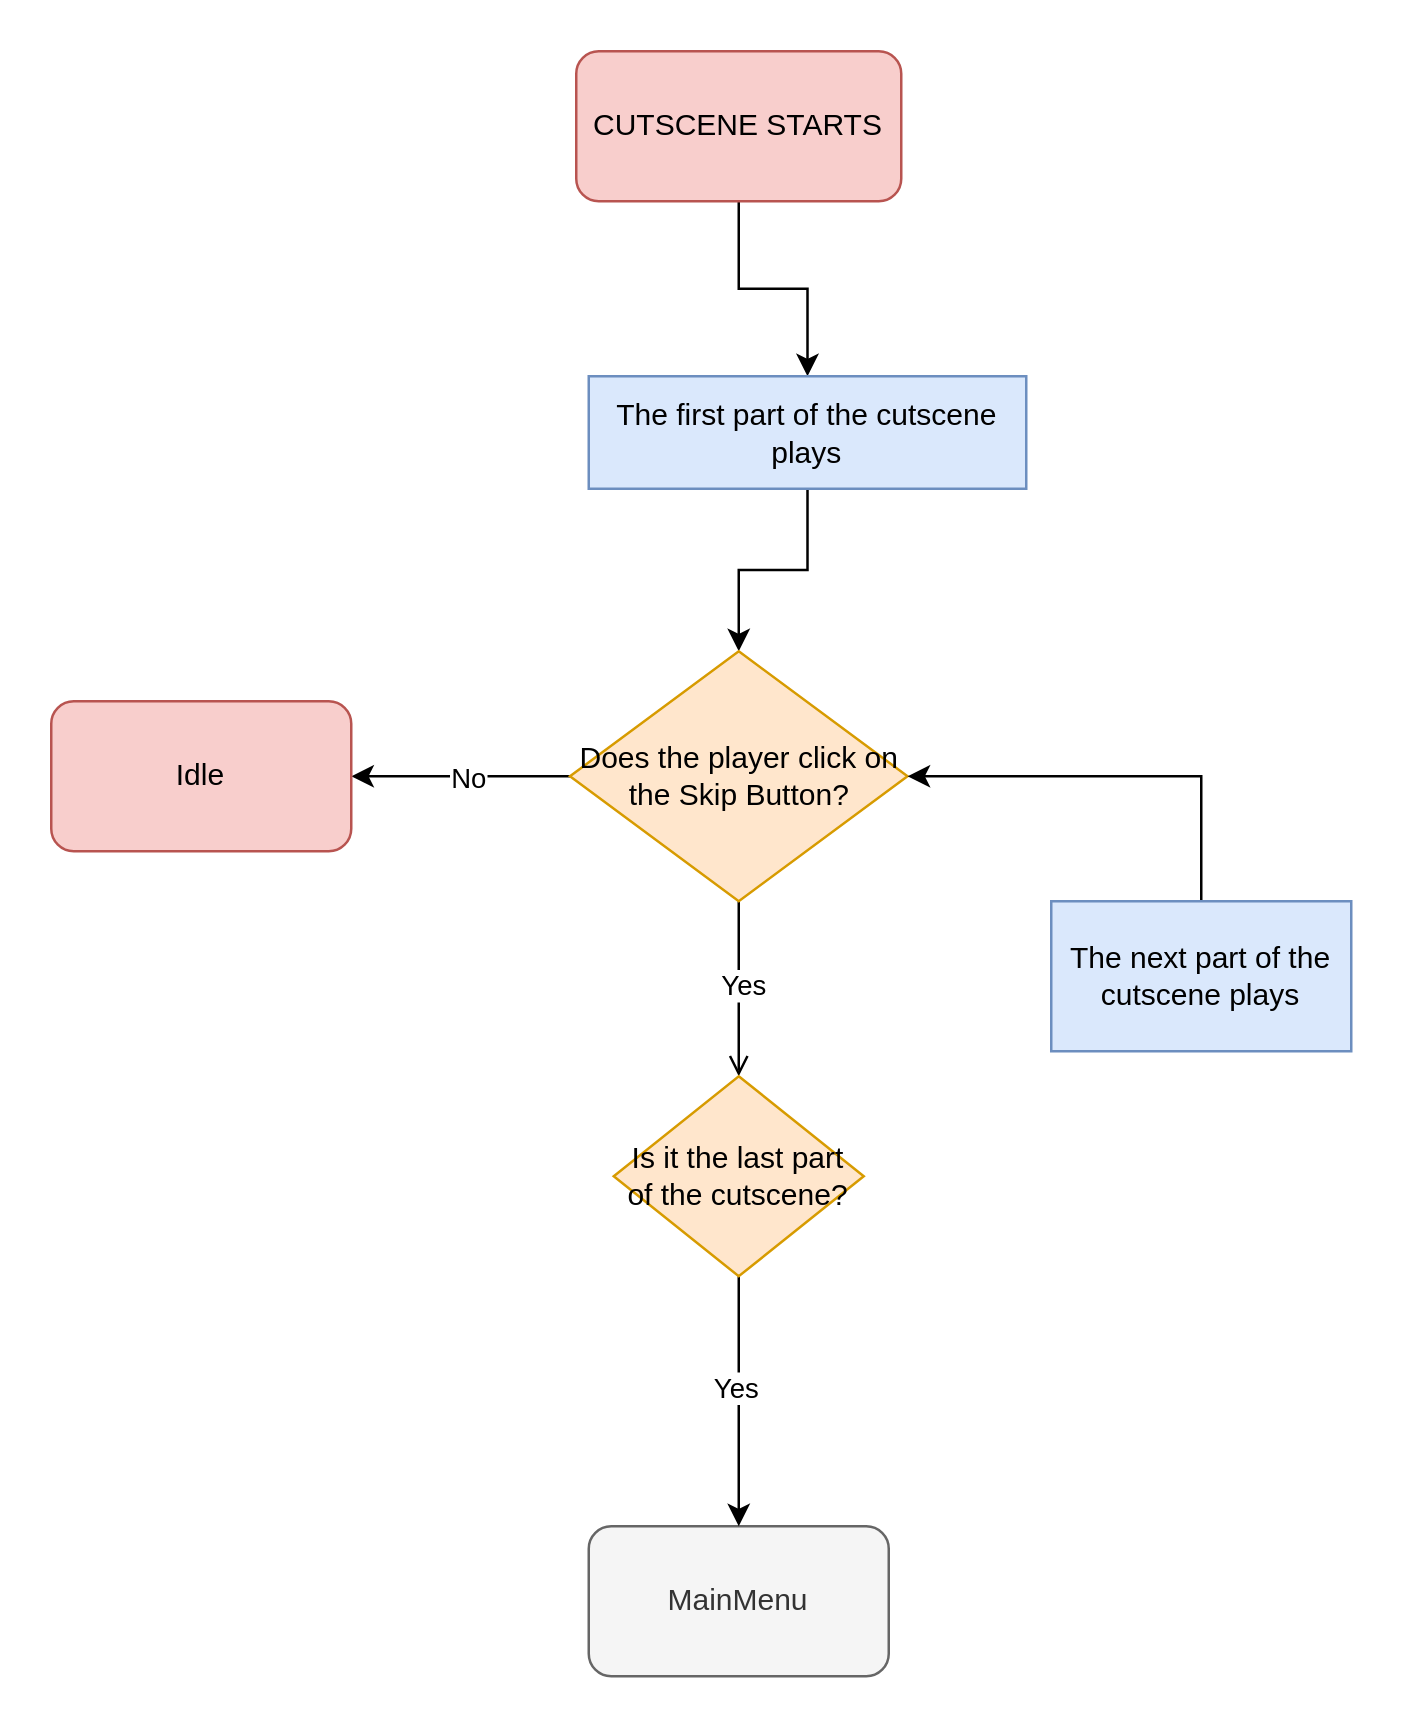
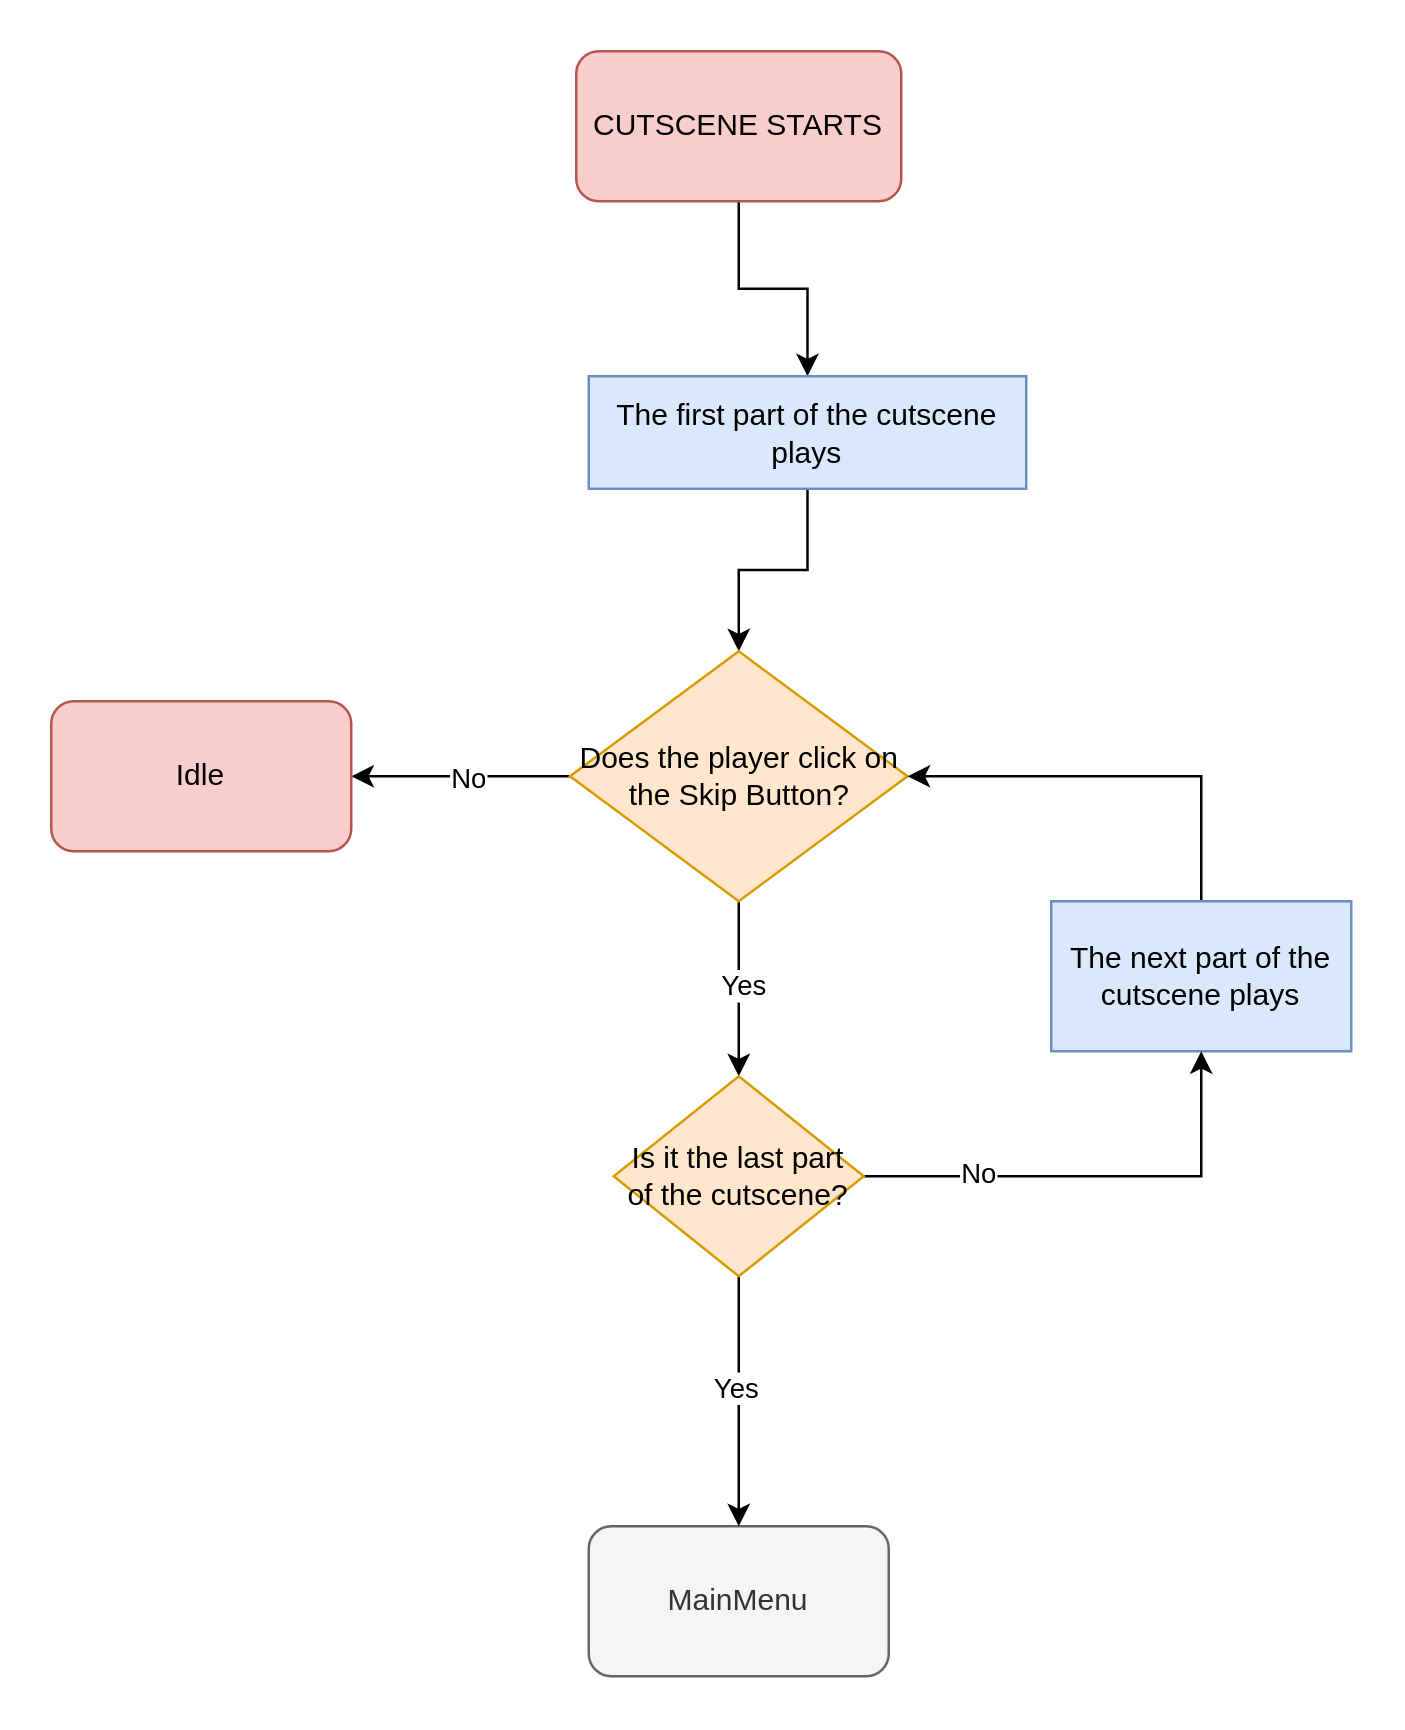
edge "Does the player click on the Skip Button?" -> "Is it the last part of the cutscene?": arrowhead open -> classic
edge "Is it the last part of the cutscene?" -> "The next part of the cutscene plays": added, label "No"
